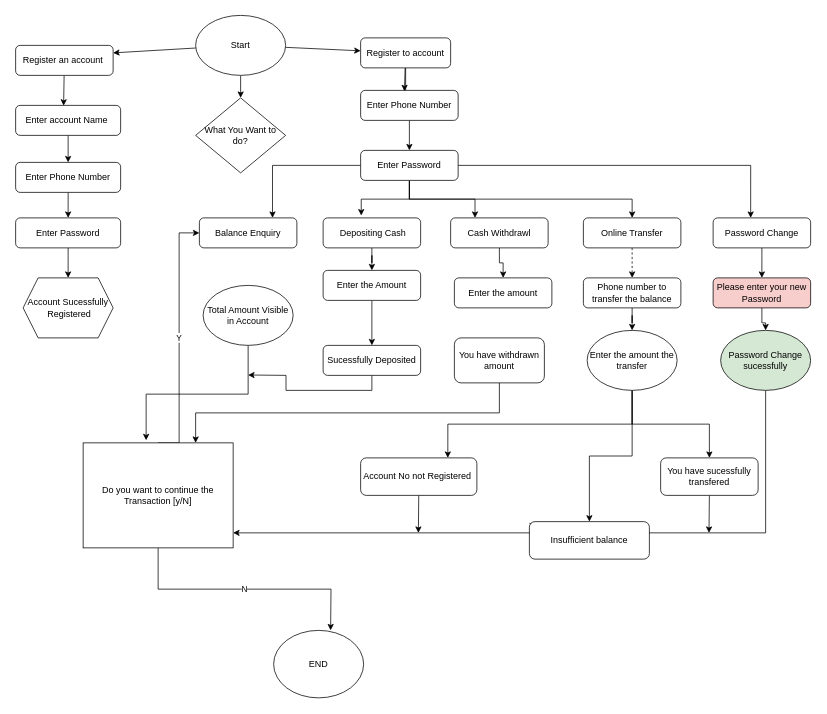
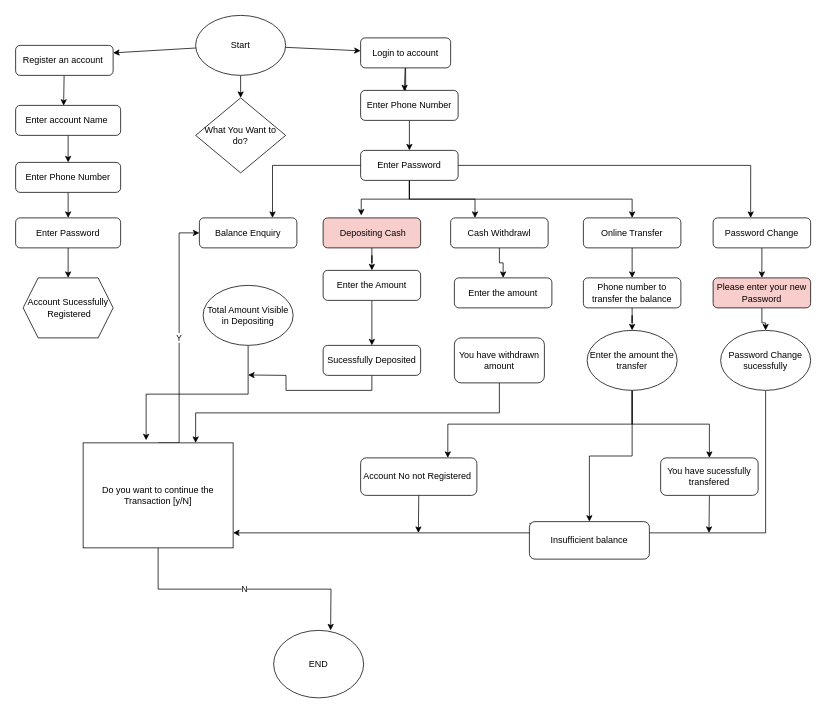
node "Register to account": label "Register to account" -> "Login to account"
node "Depositing Cash": fillcolor #ffffff -> #f8cecc
edge "Online Transfer" -> "Phone number to transfer the balance": style dashed -> solid
node "Total Amount Visible in Account": label "Total Amount Visible in Account" -> "Total Amount Visible in Depositing"
node "Password Change sucessfully": fillcolor #d5e8d4 -> #ffffff
